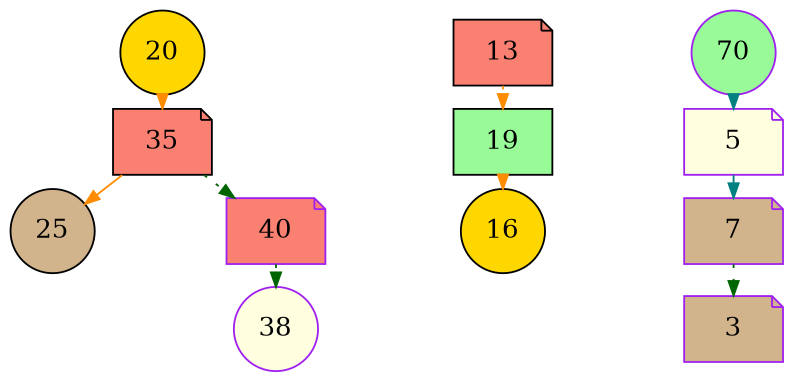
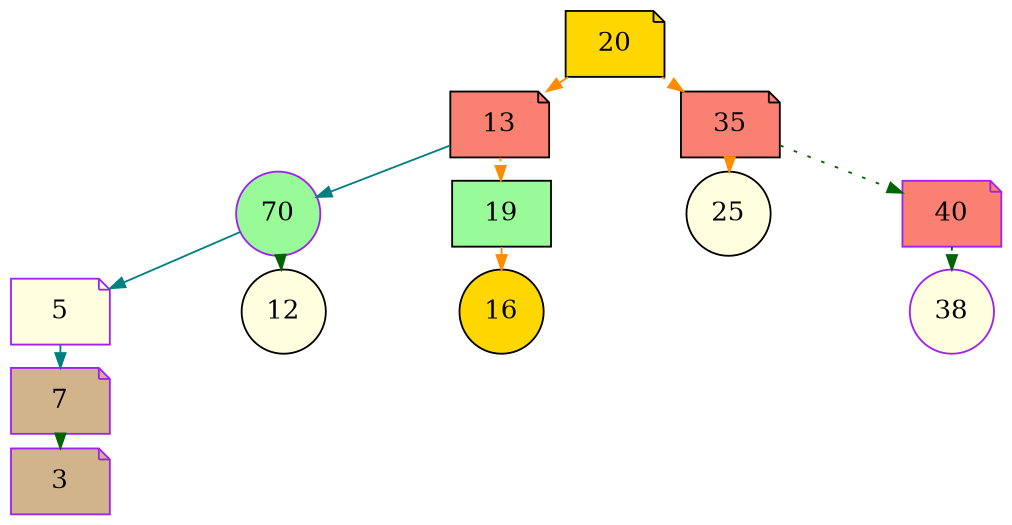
node "20": shape circle -> note
edge "20" -> "13": added
edge "13" -> "70": added
node "25": fillcolor tan -> lightyellow
node "12": added
